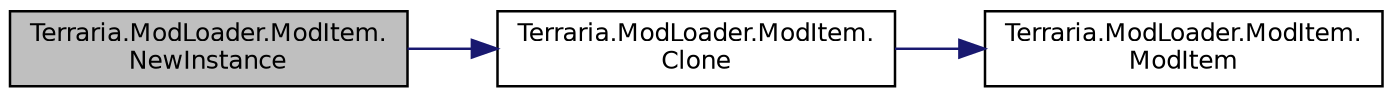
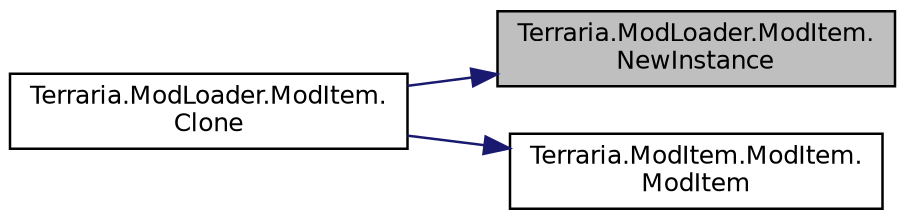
edge "Terraria.ModLoader.ModItem. NewInstance" -> "Terraria.ModLoader.ModItem. Clone": reversed
node "Terraria.ModLoader.ModItem. ModItem": label "Terraria.ModLoader.ModItem. ModItem" -> "Terraria.ModItem.ModItem. ModItem"
